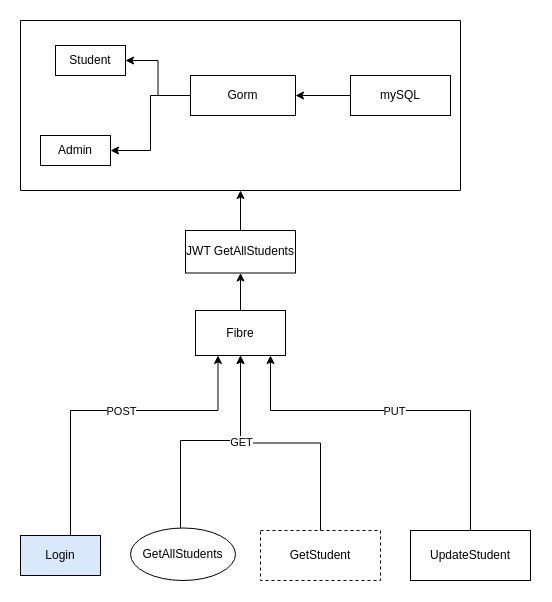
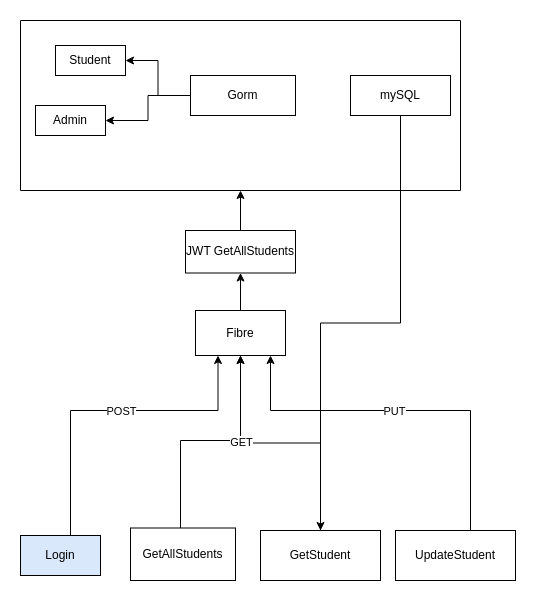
edge "mySQL" -> "Gorm": now "mySQL" -> "GetStudent"
node "Admin": moved (76, 151) -> (71, 121)
node "GetAllStudents": shape ellipse -> rectangle
node "GetStudent": style dashed -> solid
node "UpdateStudent": moved (471, 556) -> (456, 556)
